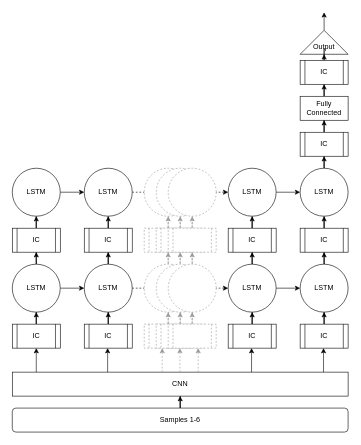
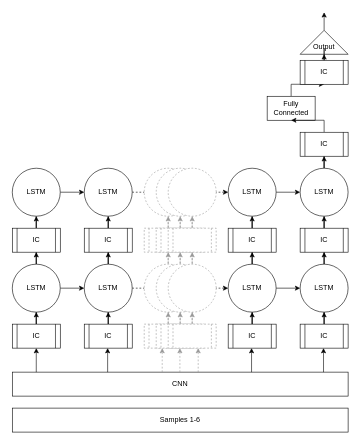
node "Fully Connected": moved (324, 108) -> (291, 108)
edge "Samples 1-6" -> "CNN": removed
node "Samples 1-6": shape rounded rectangle -> rectangle
